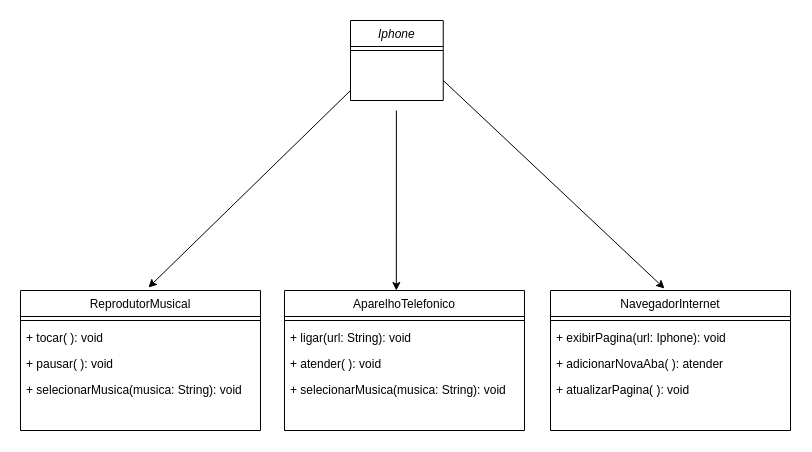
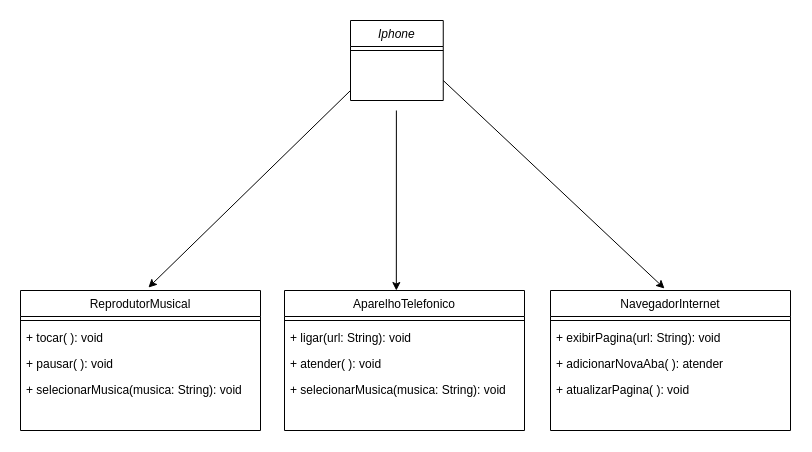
node "+ exibirPagina(url: Iphone): void": label "+ exibirPagina(url: Iphone): void" -> "+ exibirPagina(url: String): void"
